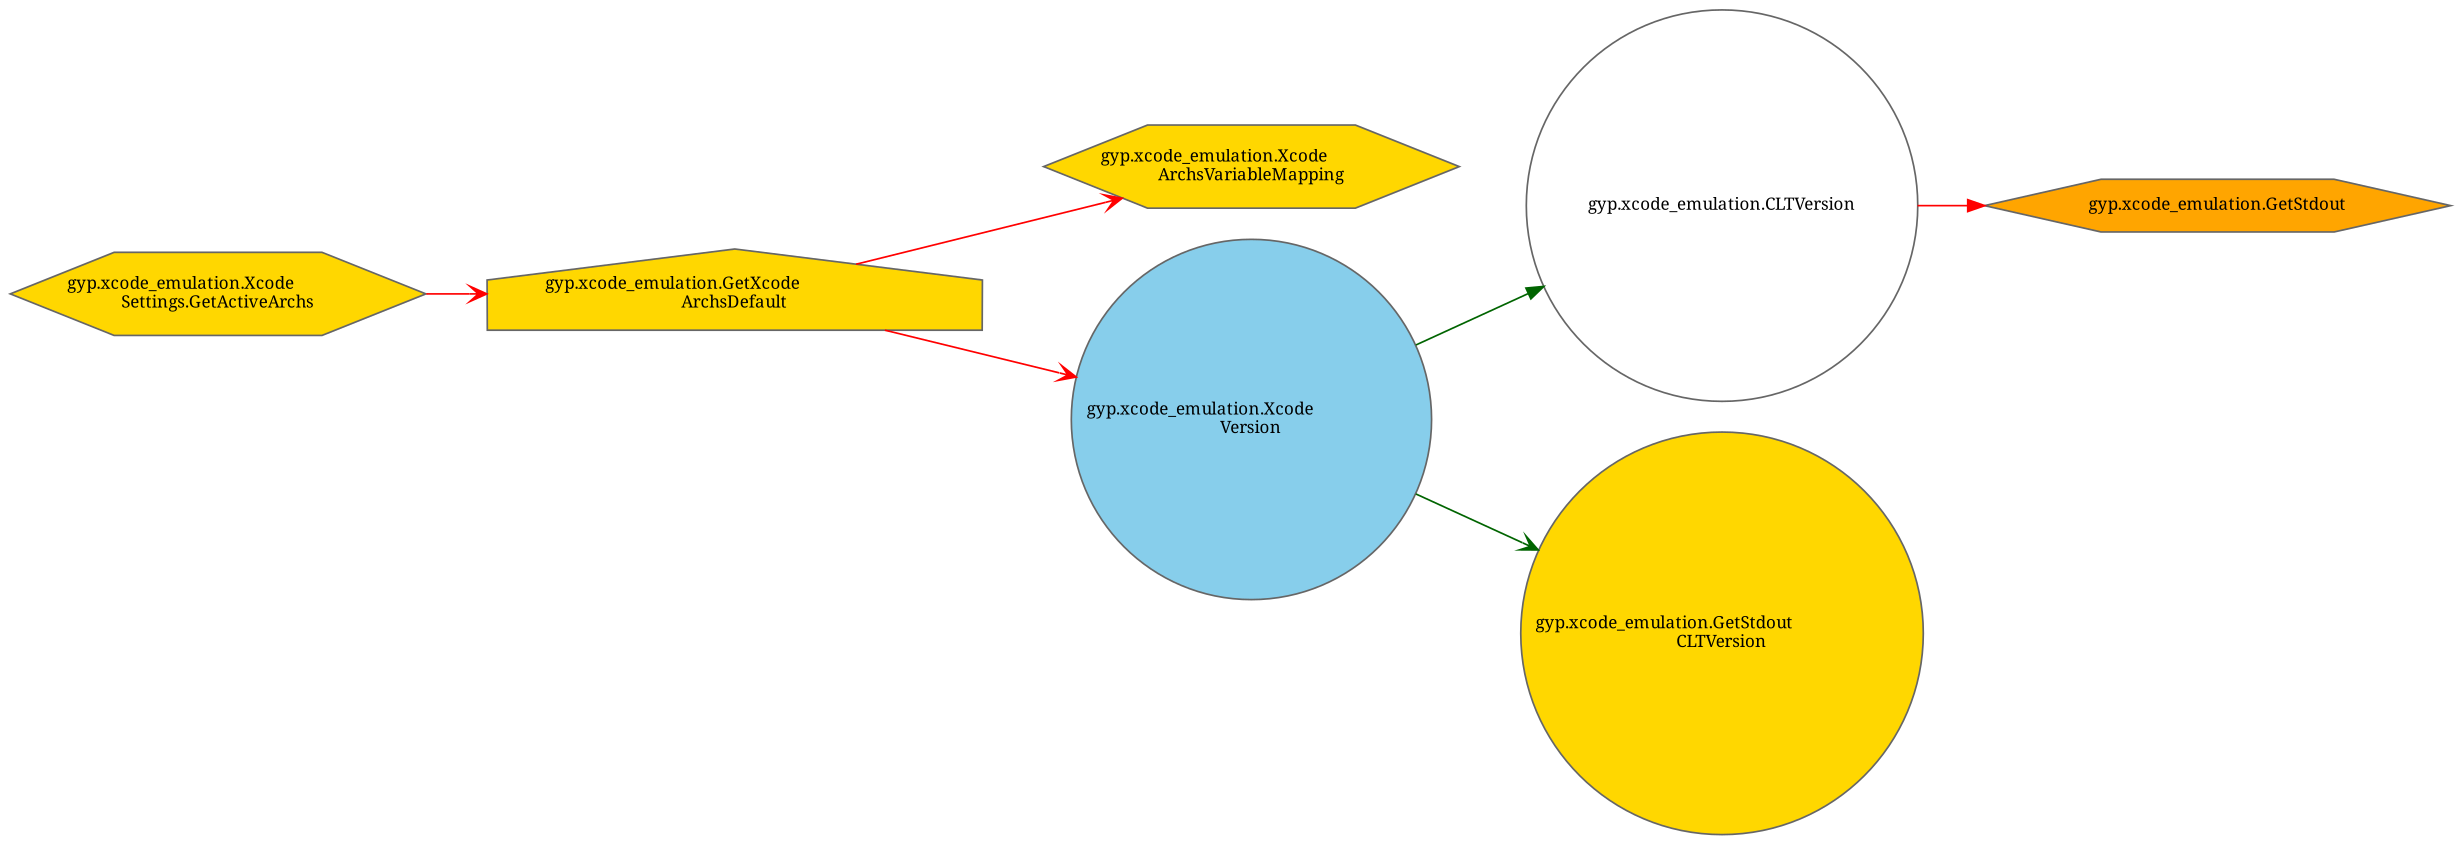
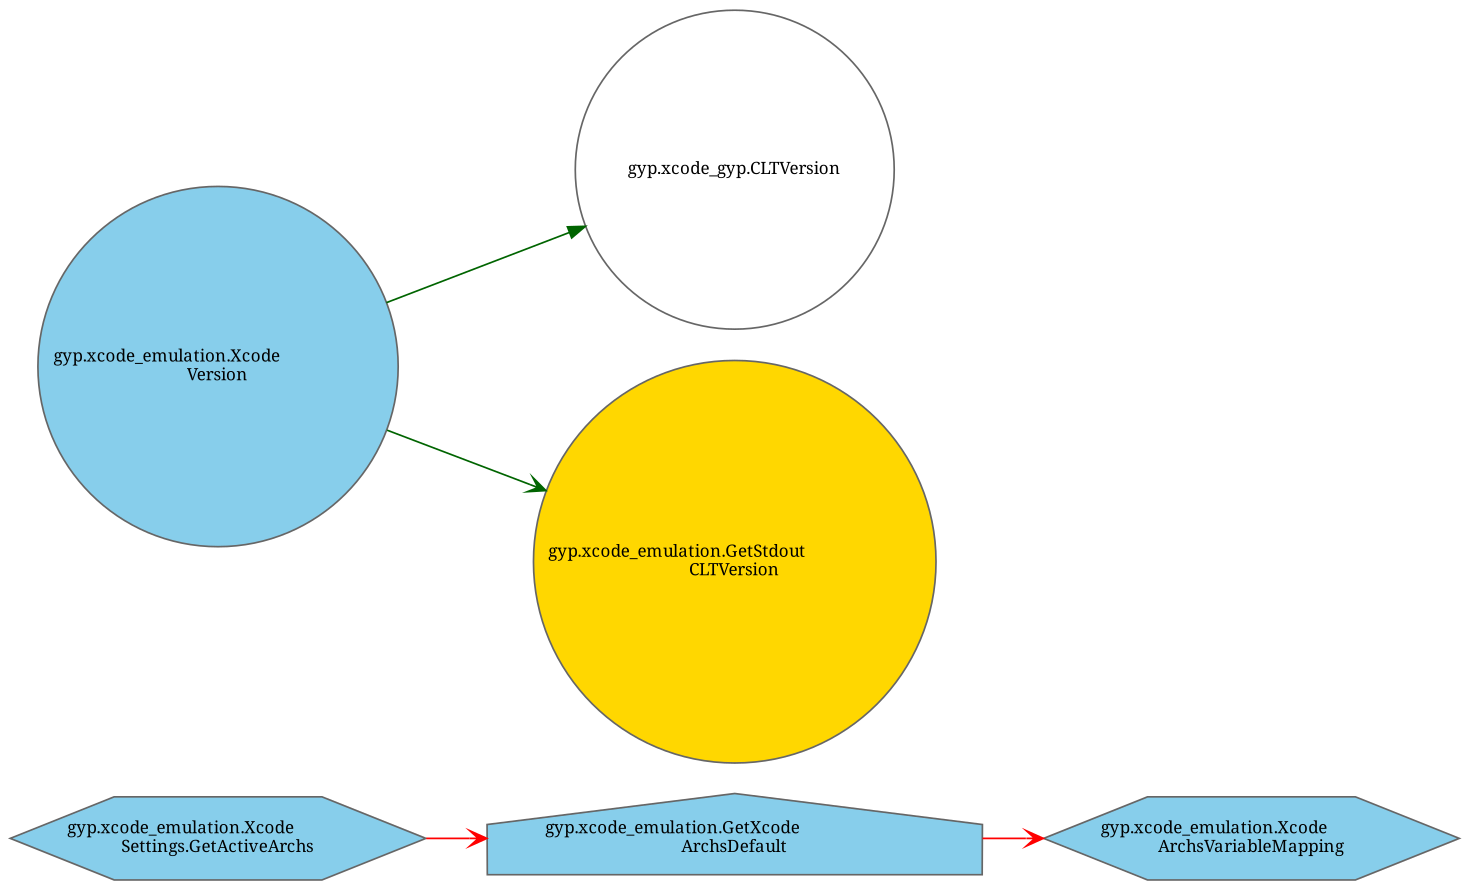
node "gyp.xcode_emulation.Xcode ArchsVariableMapping": fillcolor gold -> skyblue
node "gyp.xcode_emulation.CLTVersion": label "gyp.xcode_emulation.CLTVersion" -> "gyp.xcode_gyp.CLTVersion"
node "gyp.xcode_emulation.GetStdout": removed
node "gyp.xcode_emulation.Xcode Settings.GetActiveArchs": fillcolor gold -> skyblue
node "gyp.xcode_emulation.GetXcode ArchsDefault": fillcolor gold -> skyblue
edge "gyp.xcode_emulation.GetXcode ArchsDefault" -> "gyp.xcode_emulation.Xcode Version": removed
